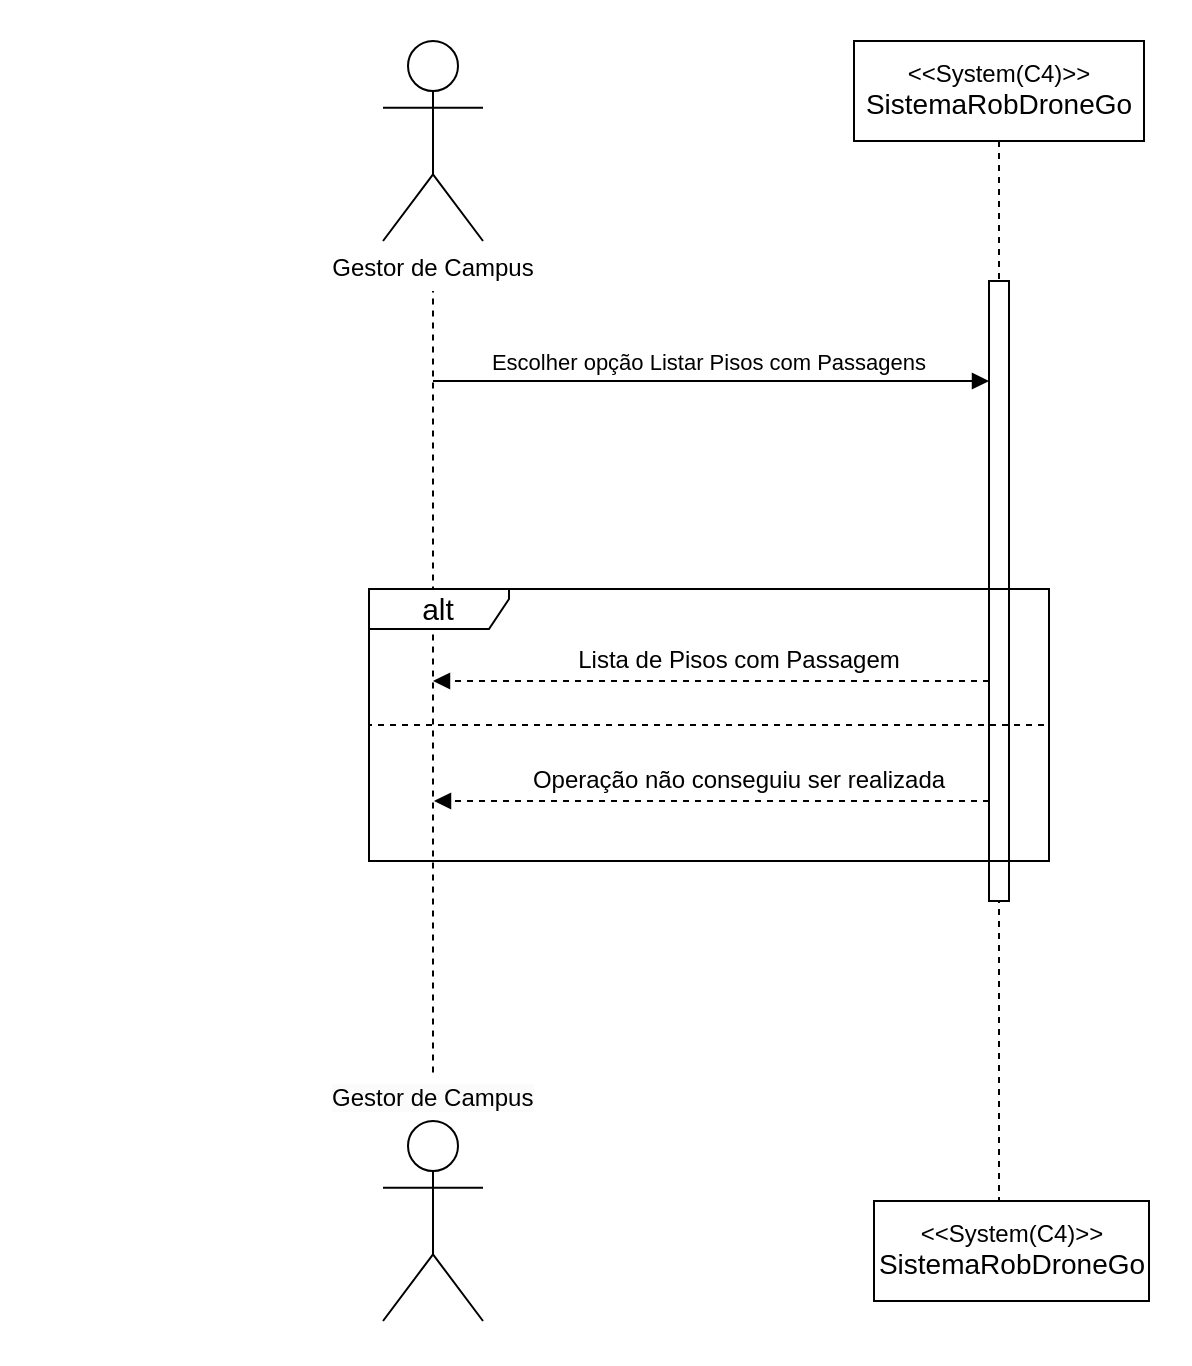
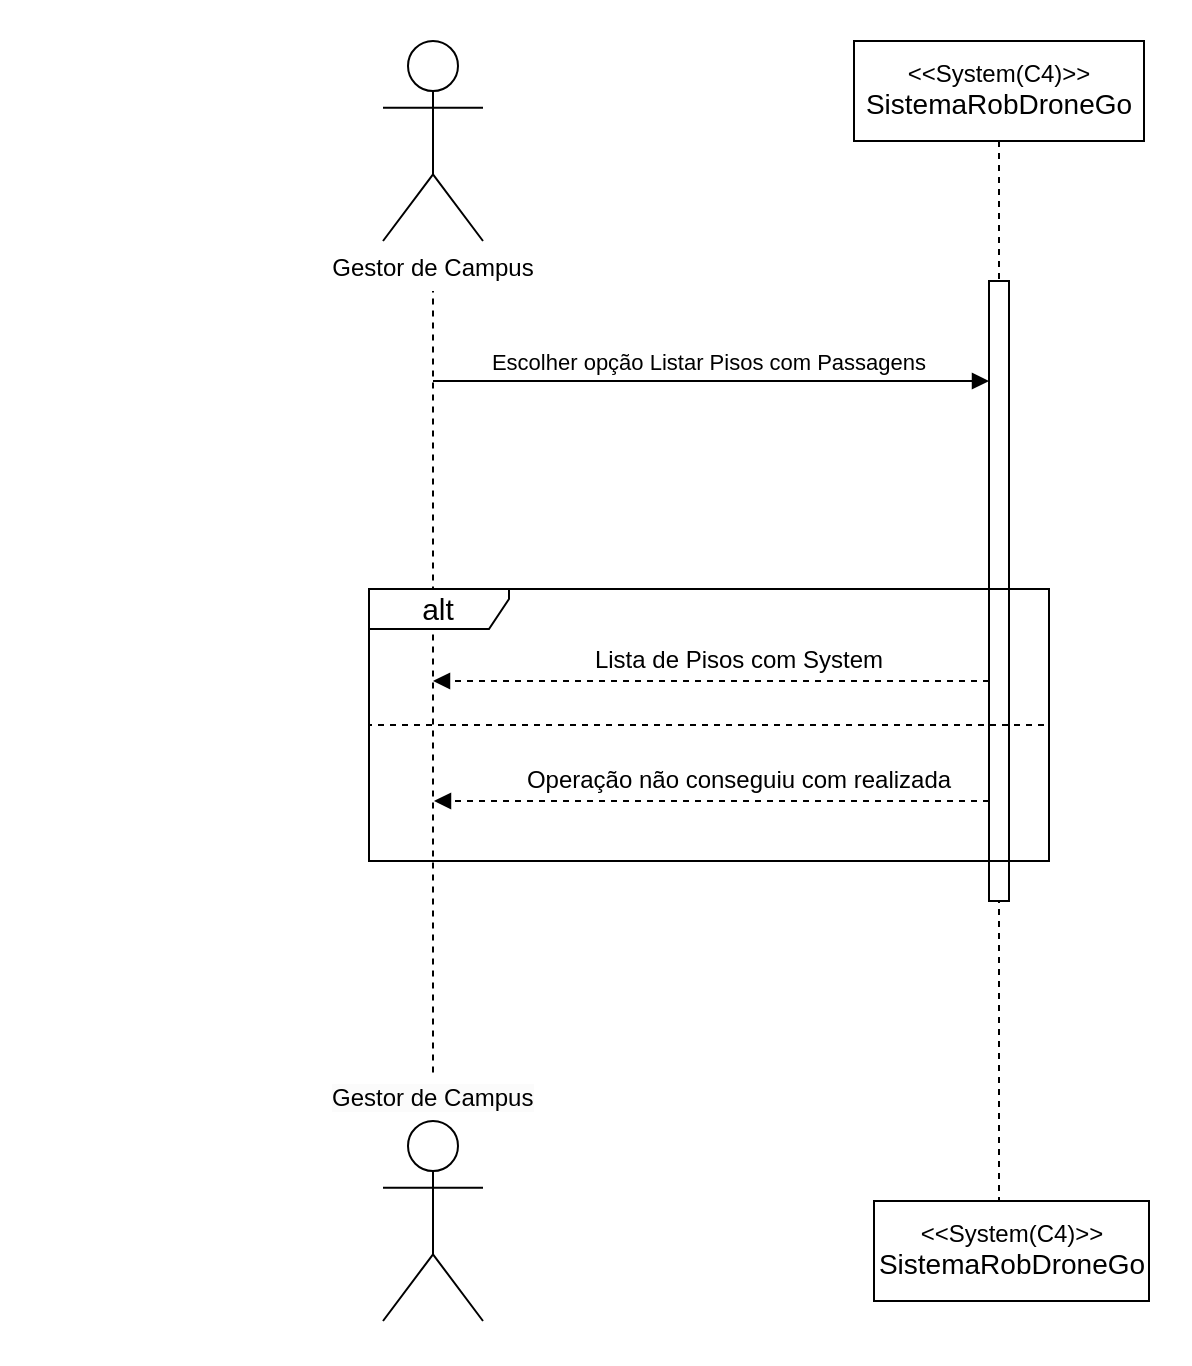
node "Lista de Pisos com Passagem": label "Lista de Pisos com Passagem" -> "Lista de Pisos com System"
node "Operação não conseguiu ser realizada": label "Operação não conseguiu ser realizada" -> "Operação não conseguiu com realizada"
